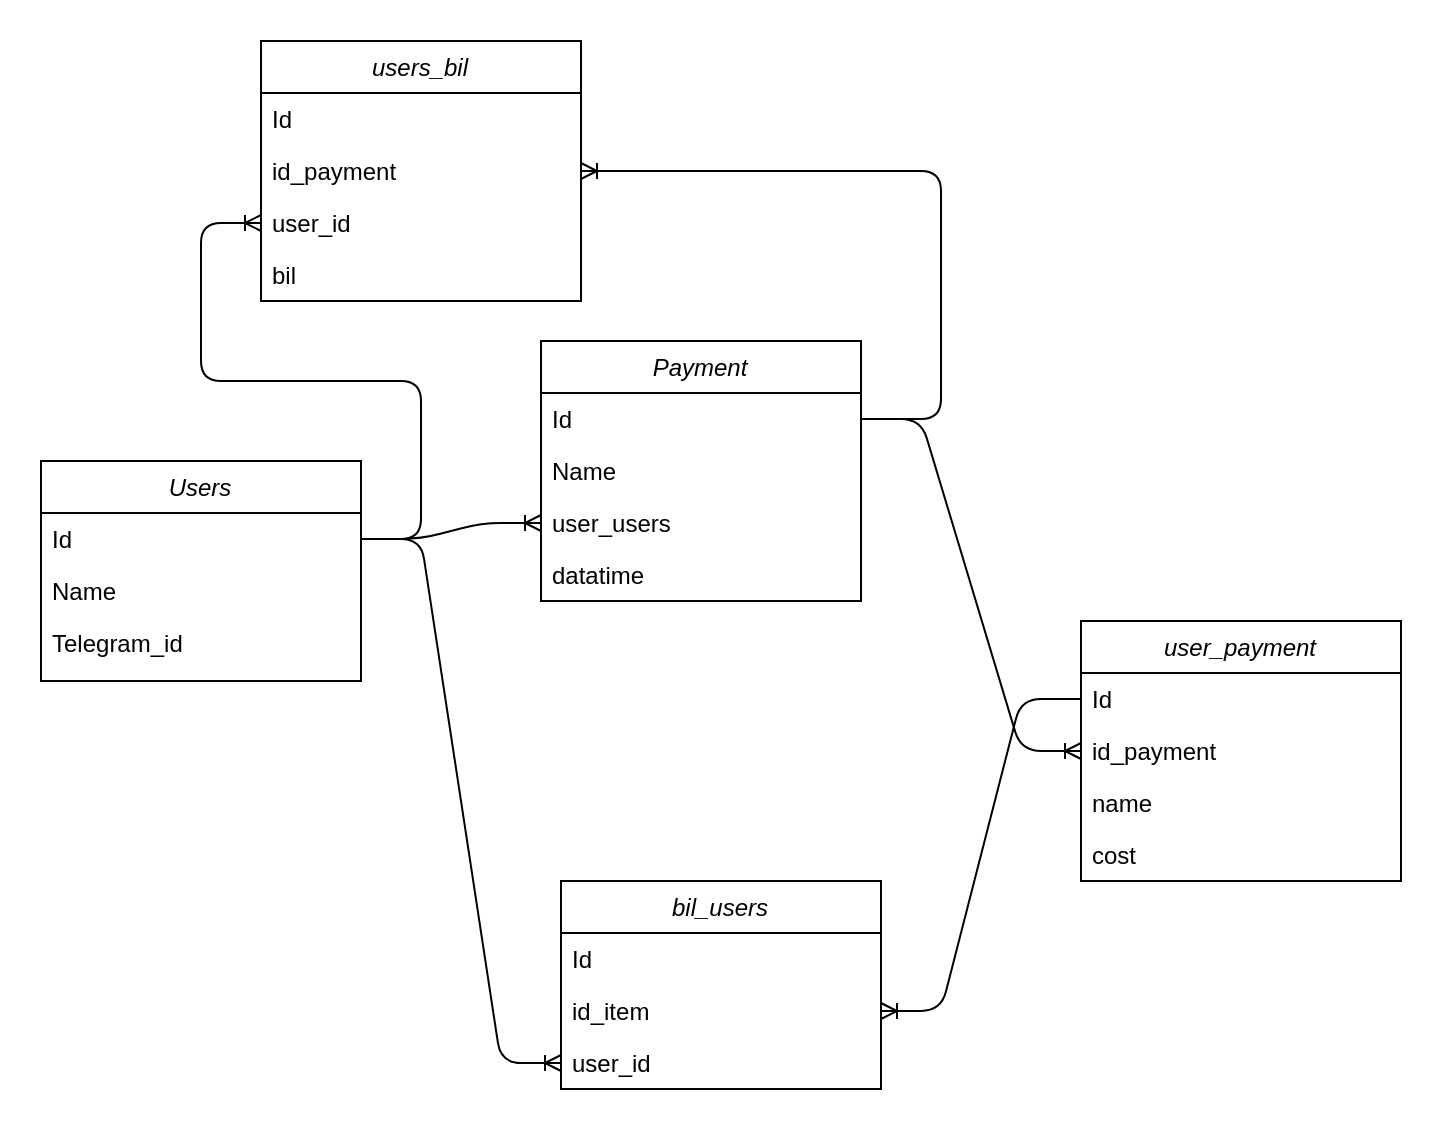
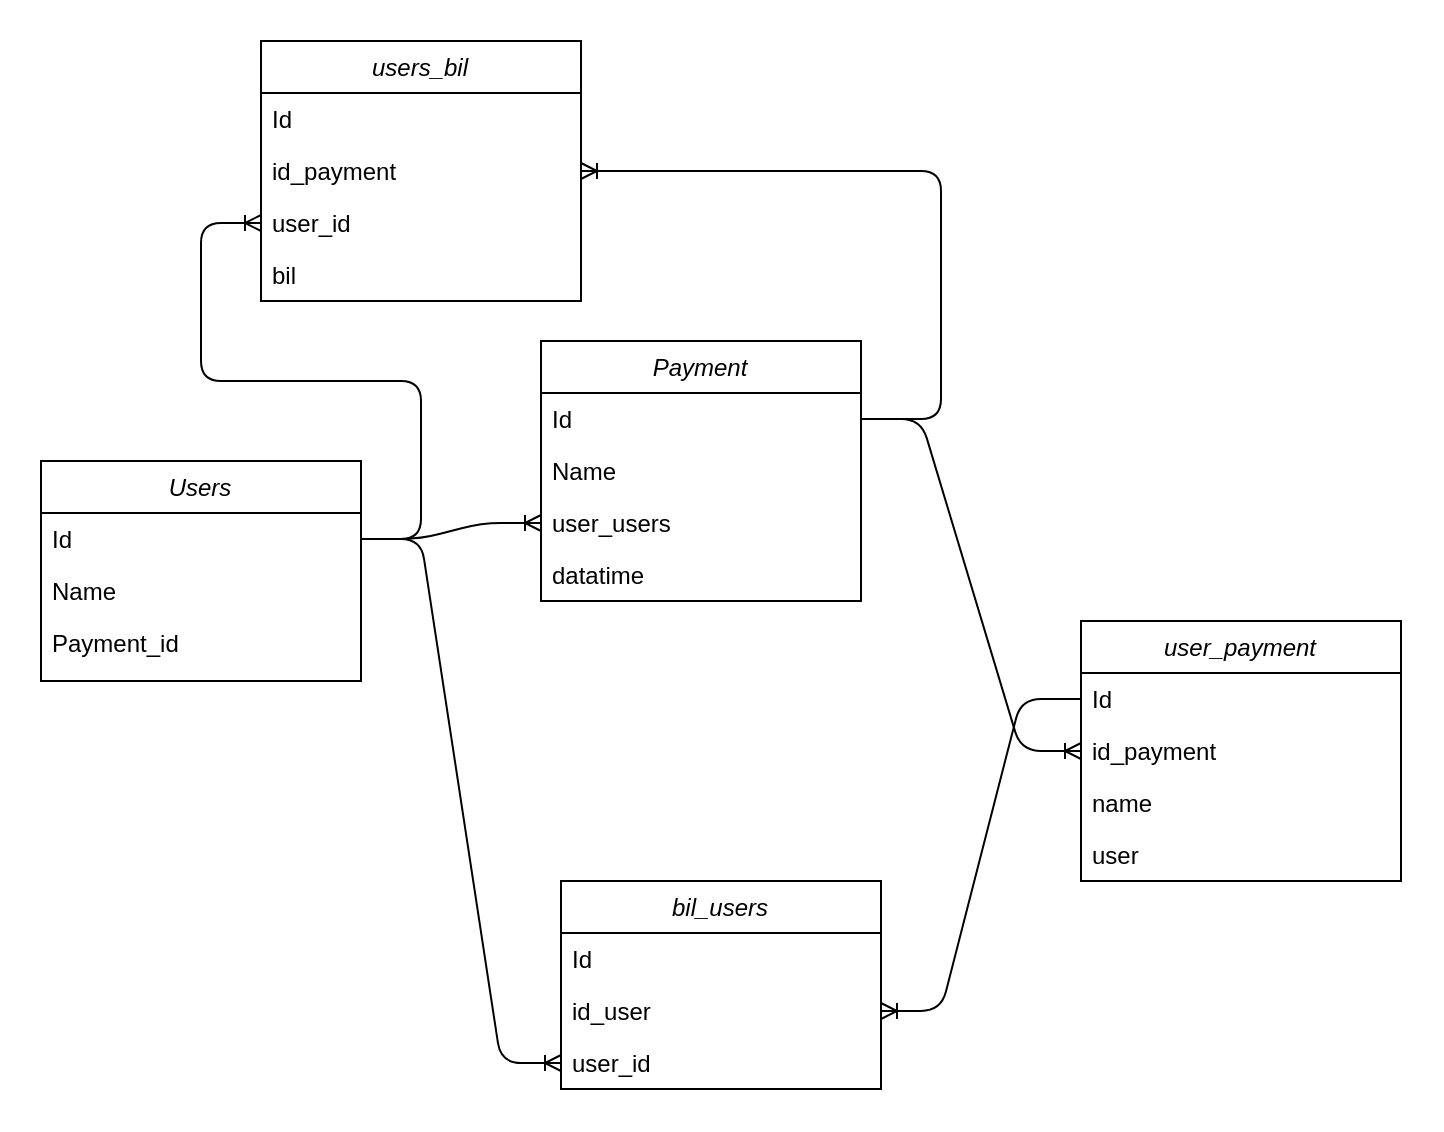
node "Telegram_id": label "Telegram_id" -> "Payment_id"
node "cost": label "cost" -> "user"
node "id_item": label "id_item" -> "id_user"
